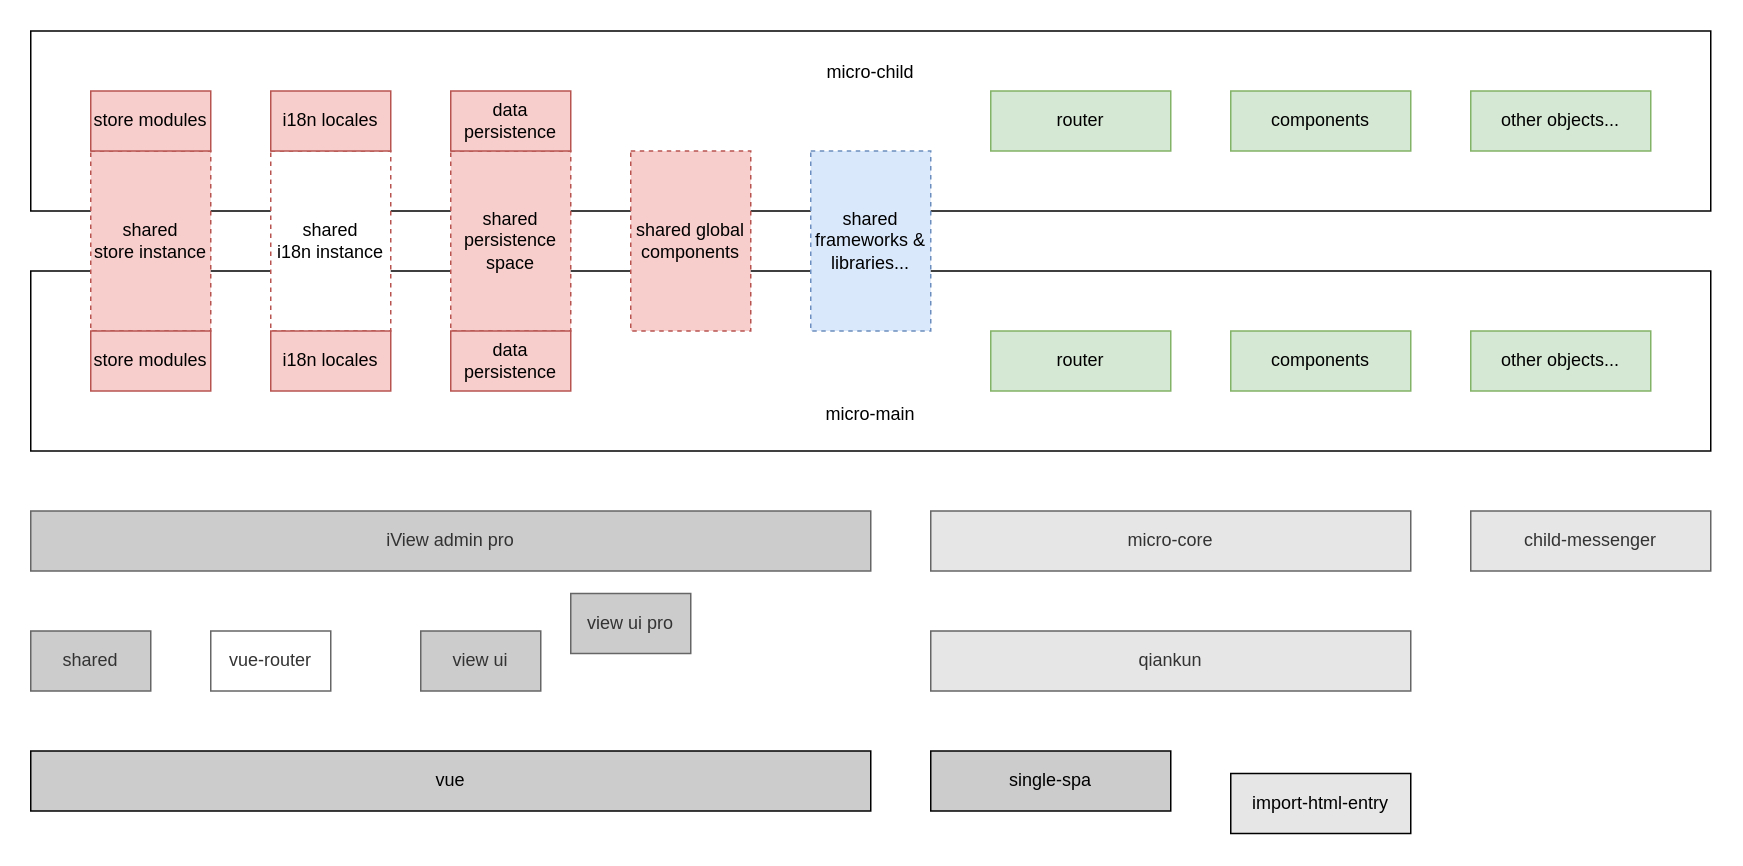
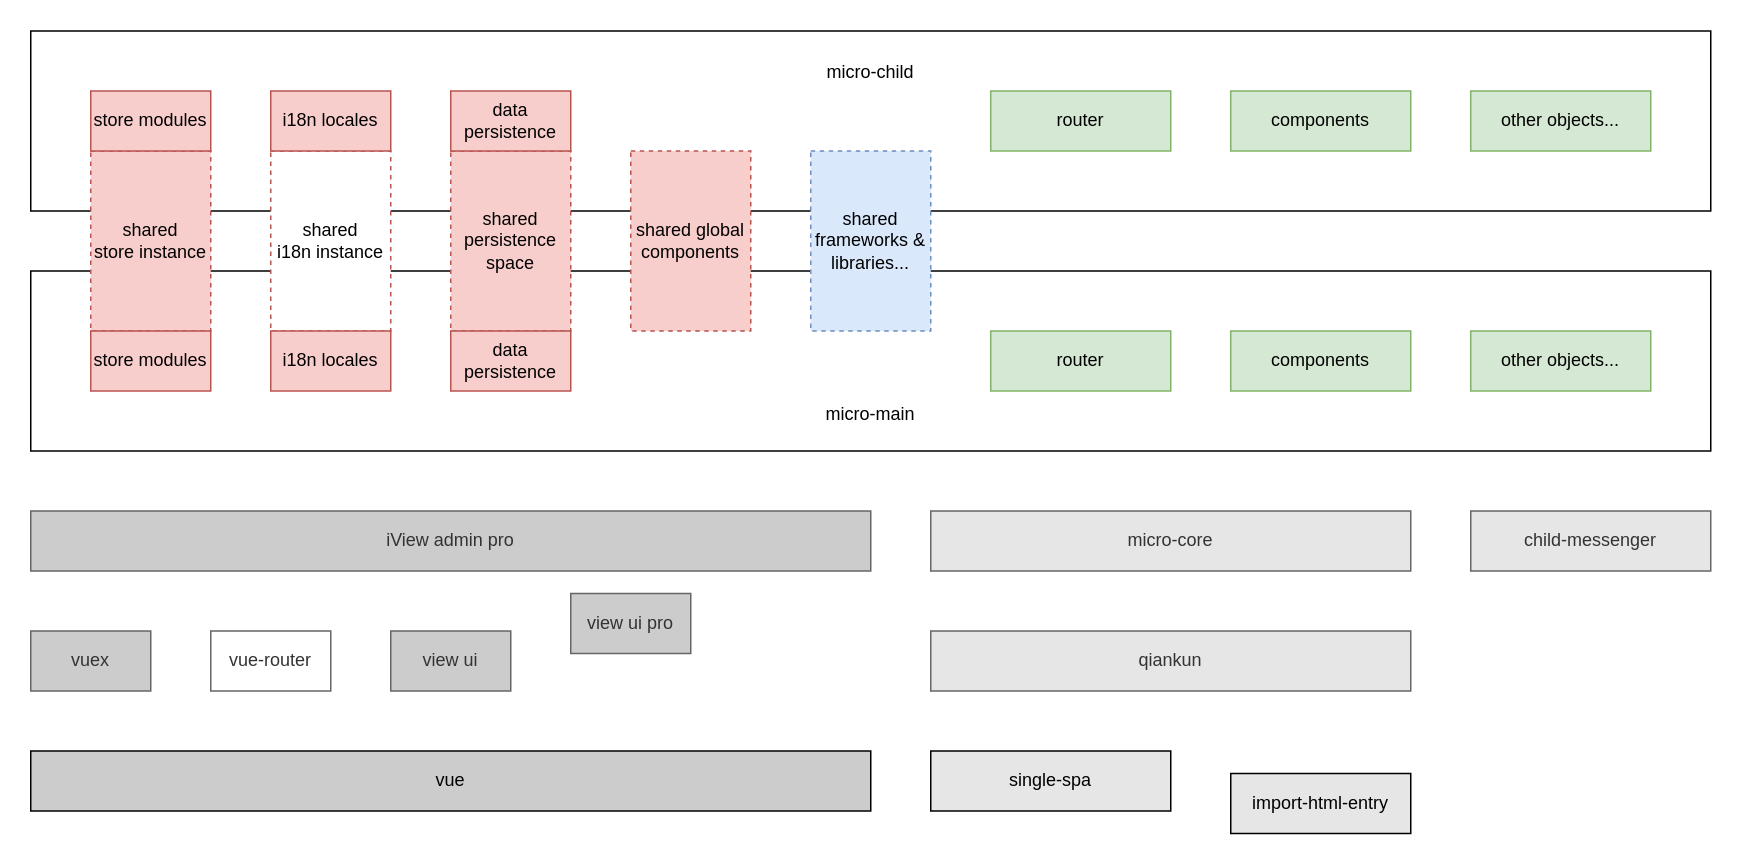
node "shared": label "shared" -> "vuex"
node "view ui": moved (481, 661) -> (451, 661)
node "single-spa": fillcolor #cccccc -> #e6e6e6
